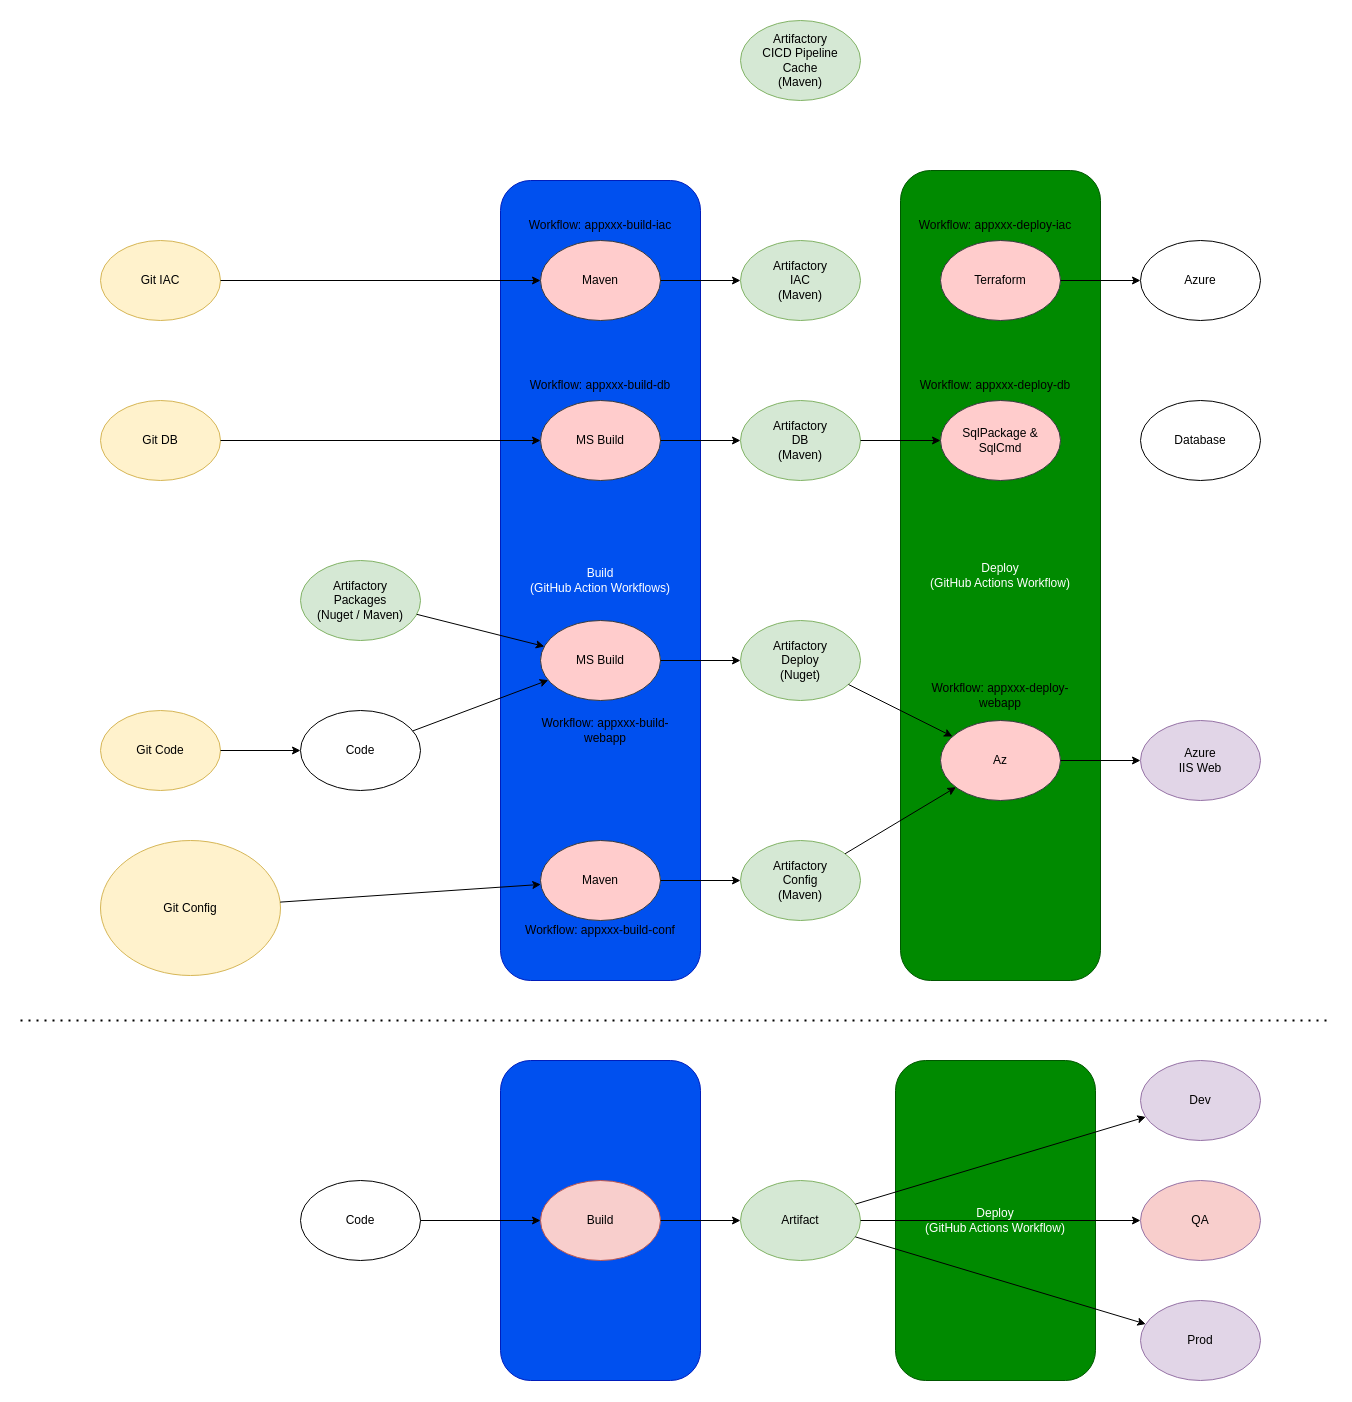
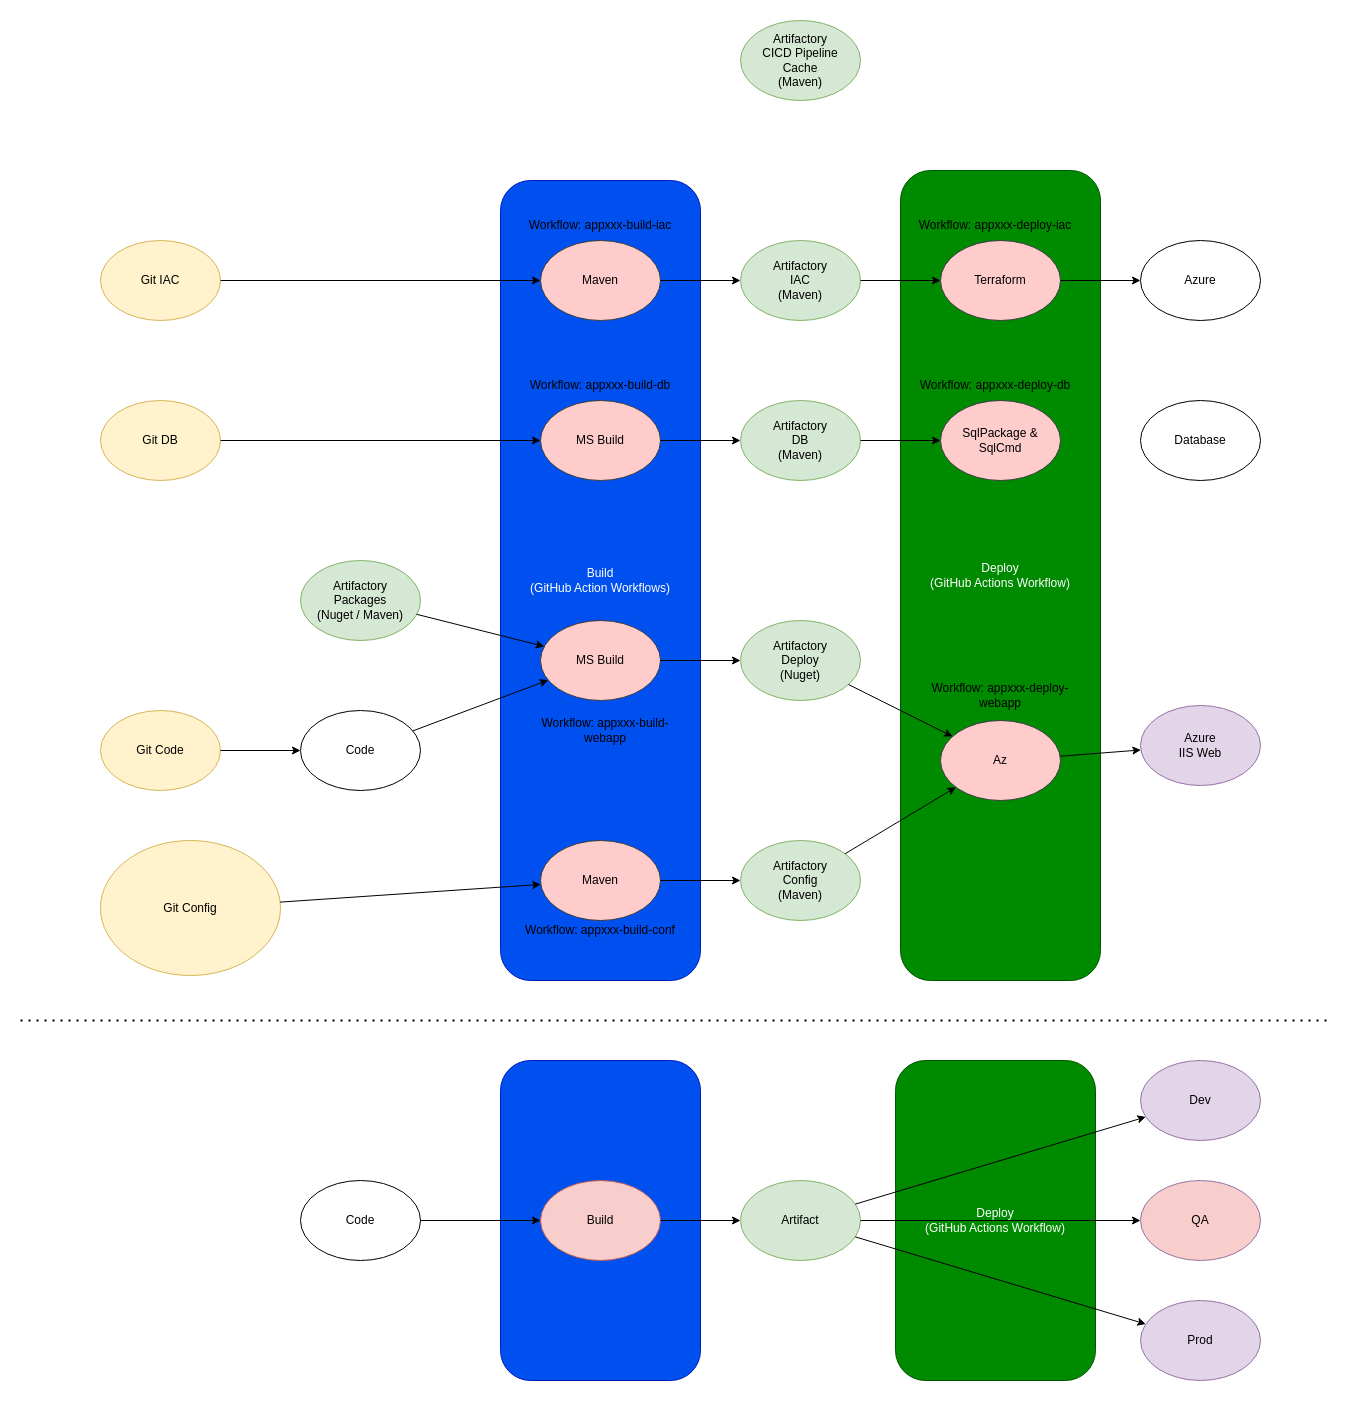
edge "Artifactory IAC (Maven)" -> "Terraform": added
node "Azure IIS Web": moved (1201, 761) -> (1201, 746)
